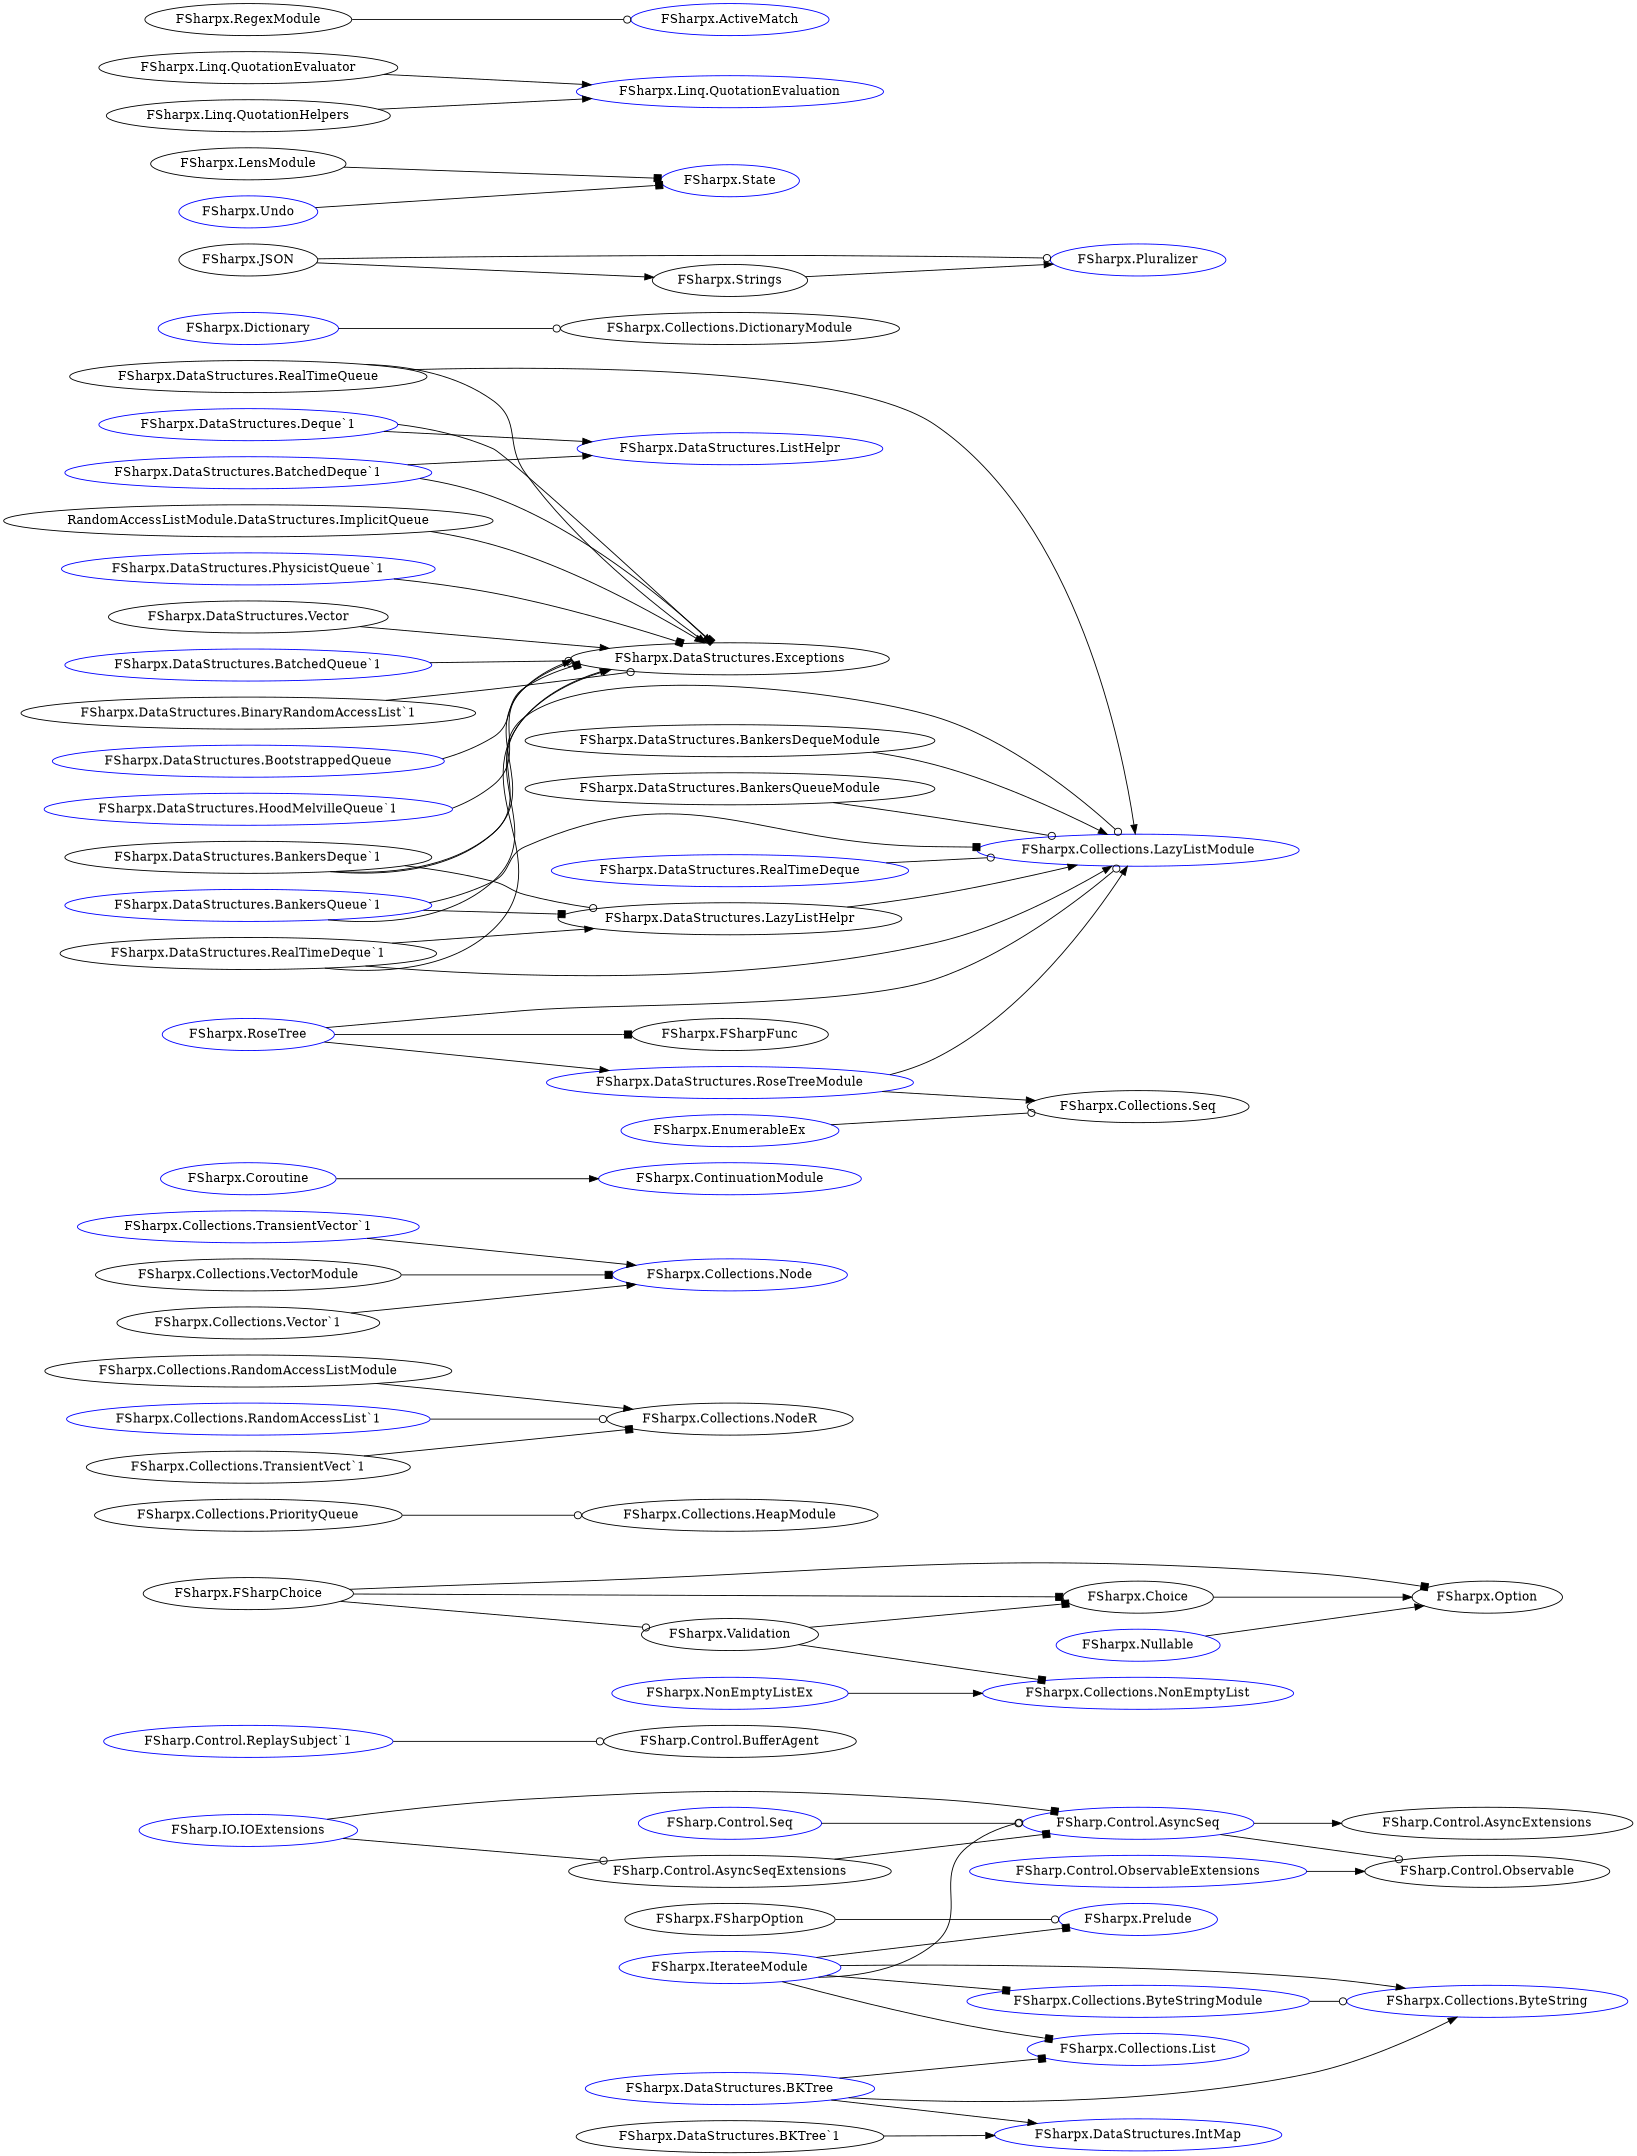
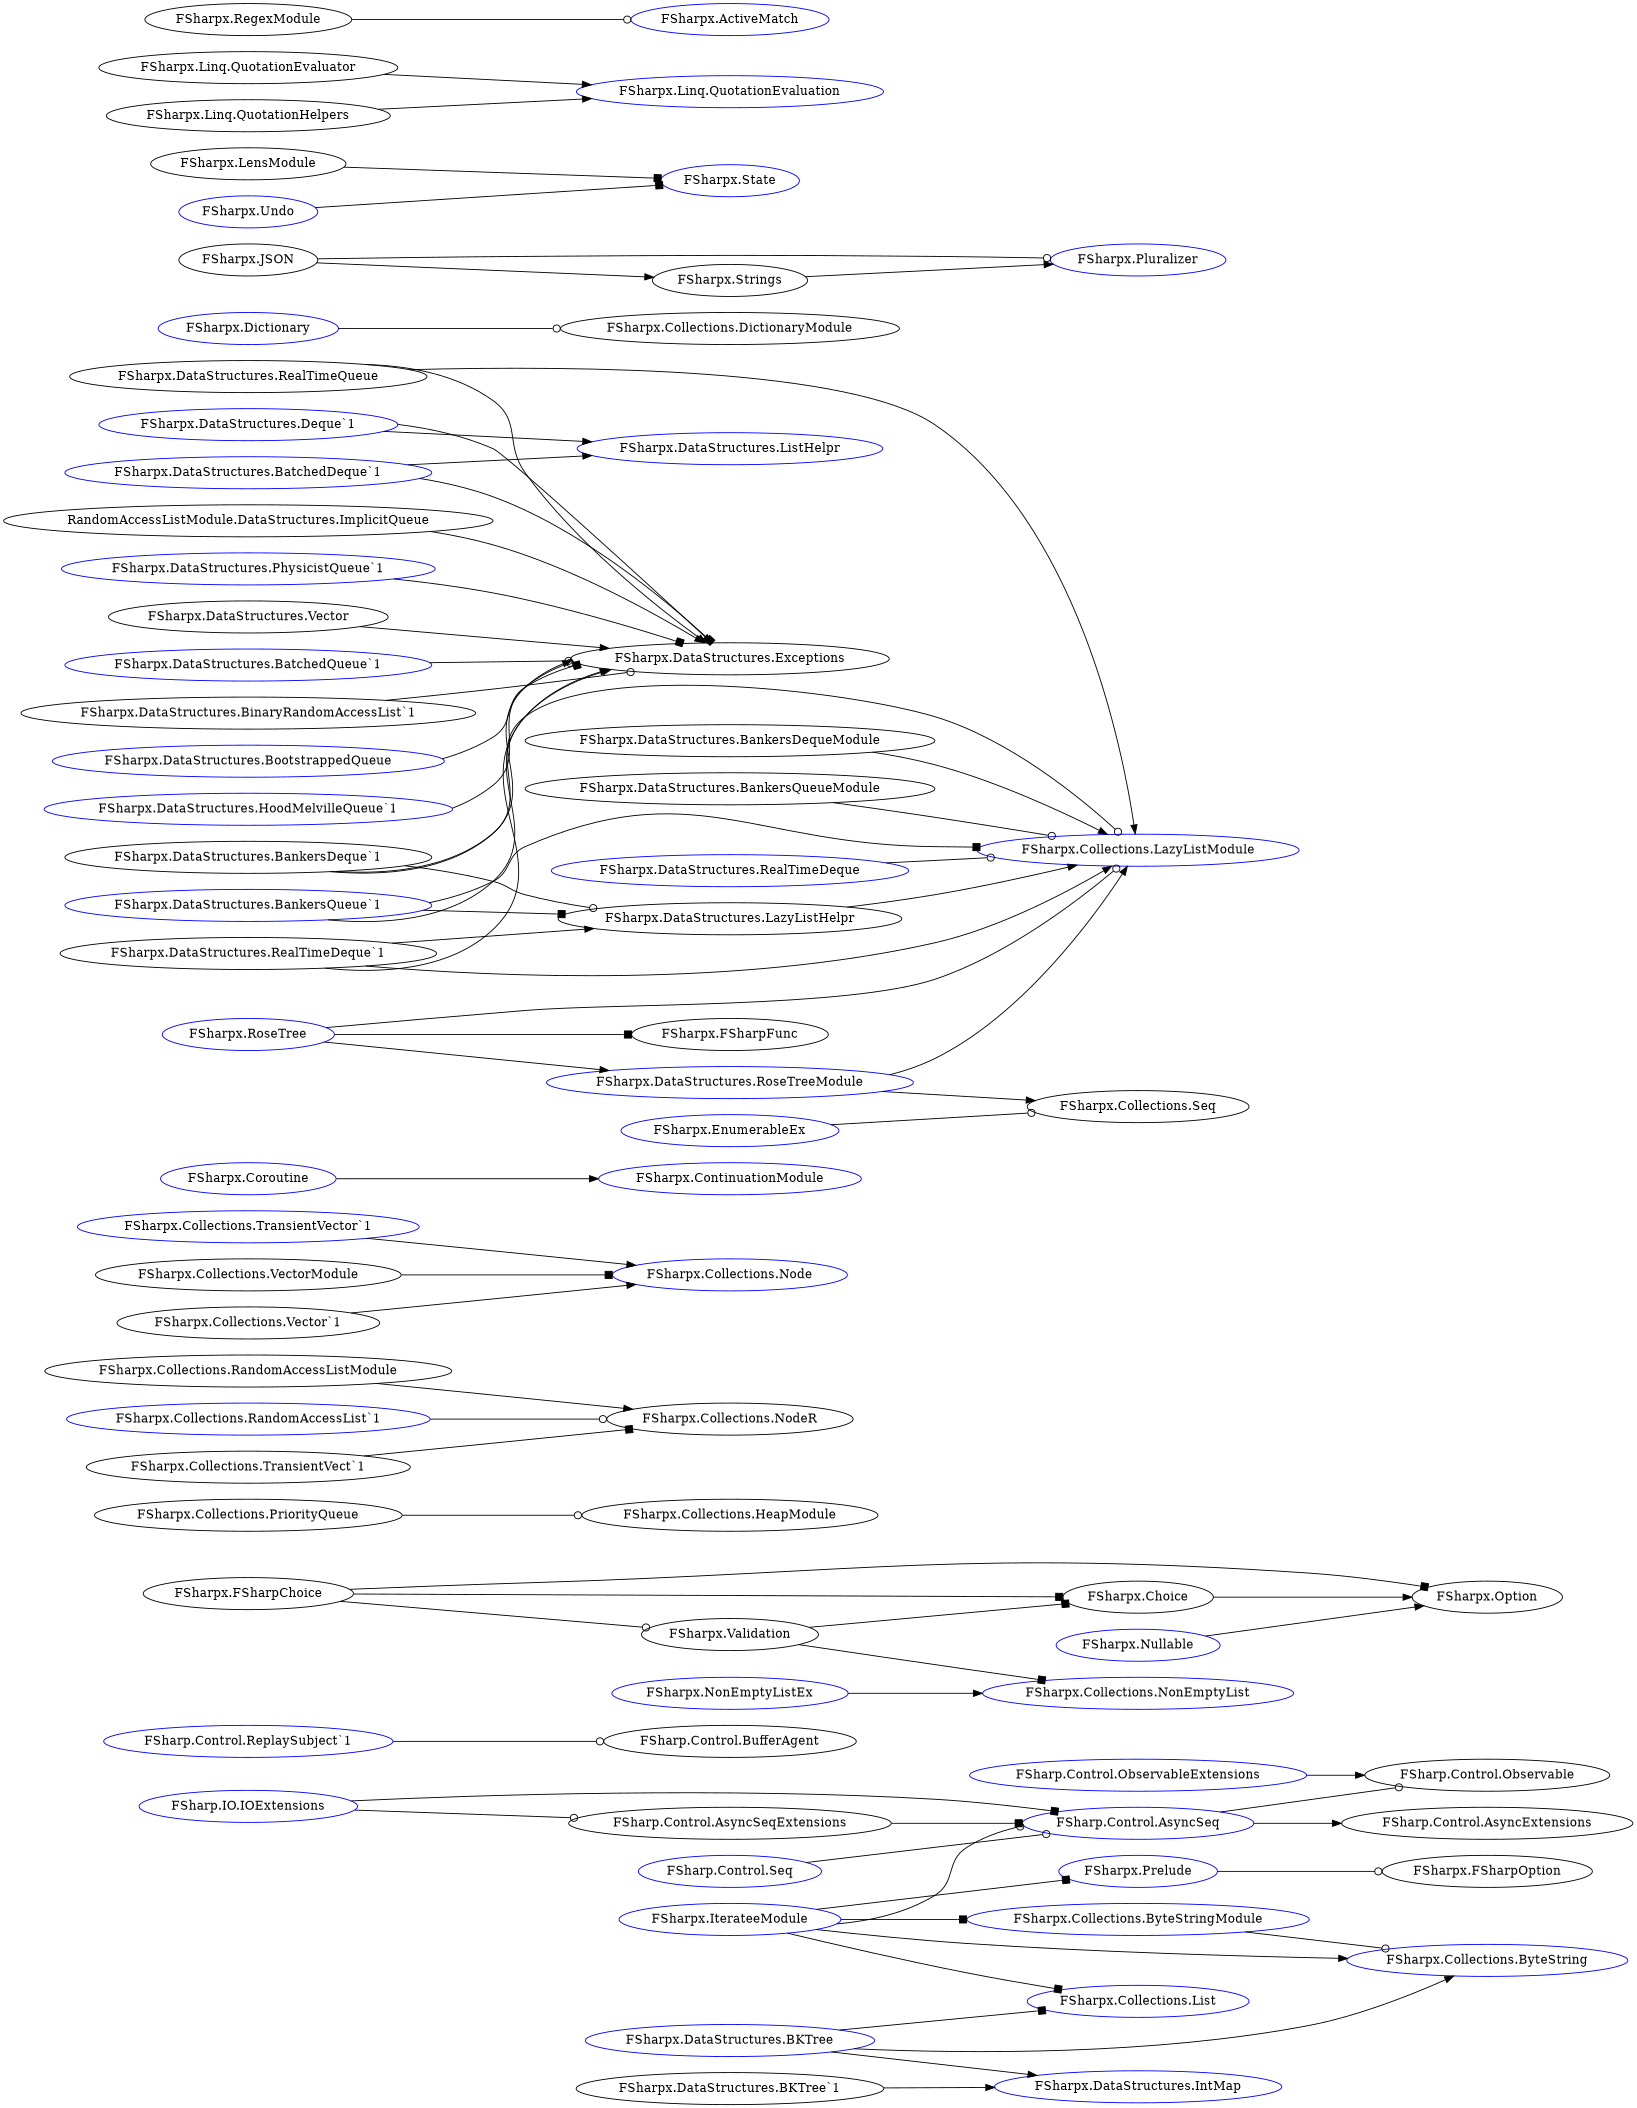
edge "FSharpx.FSharpOption" -> "FSharpx.Prelude": reversed
